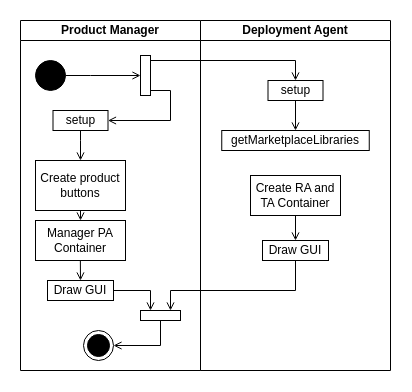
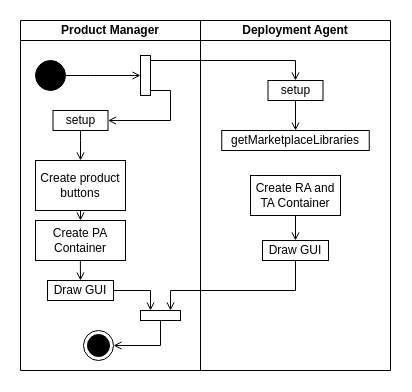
node "Manager PA Container": label "Manager PA Container" -> "Create PA Container"
